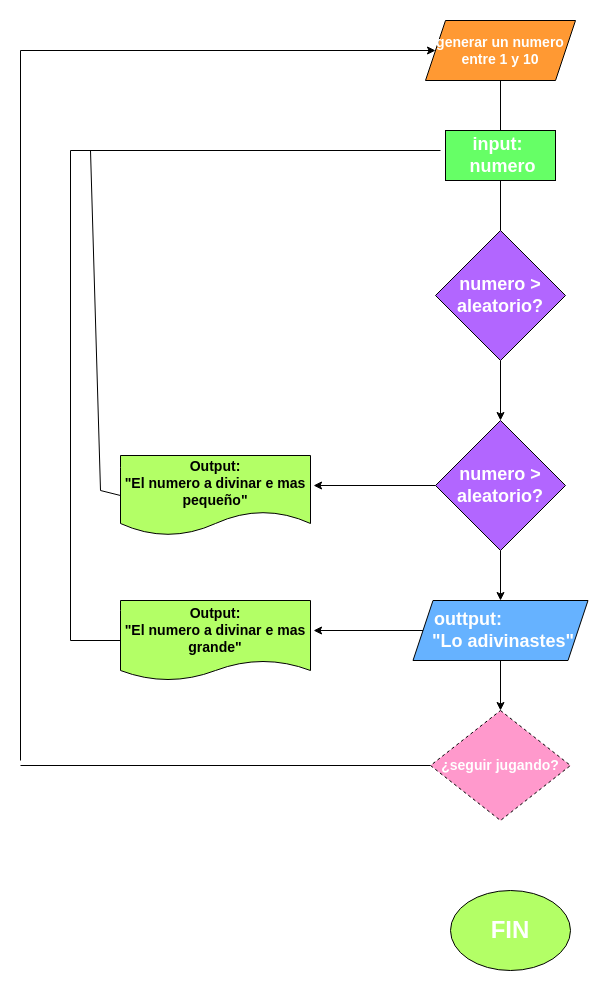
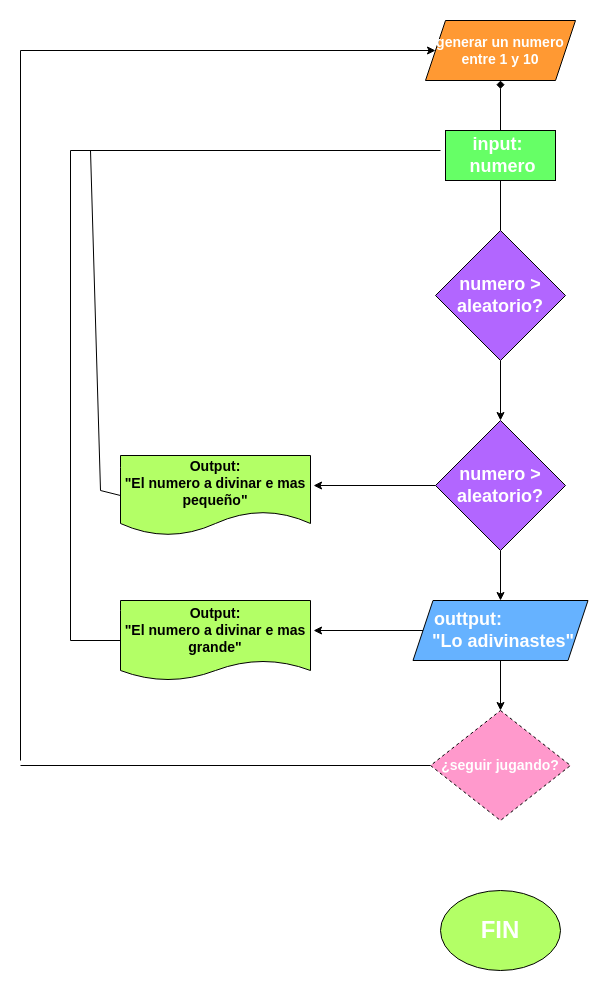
edge "generar un numero entre 1 y 10" -- "input: numero": arrowhead none -> diamond
node "FIN": moved (511, 931) -> (501, 931)
